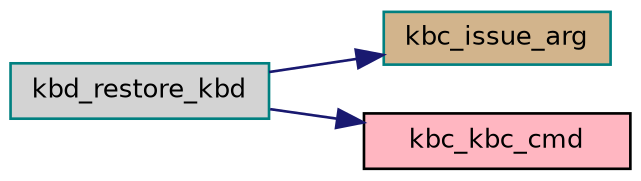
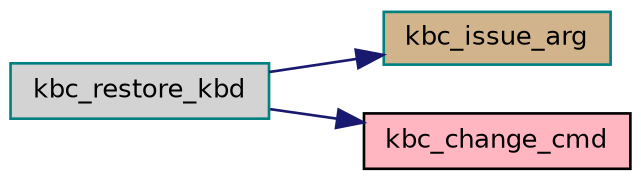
node "kbd_restore_kbd": label "kbd_restore_kbd" -> "kbc_restore_kbd"
node "kbc_kbc_cmd": label "kbc_kbc_cmd" -> "kbc_change_cmd"
